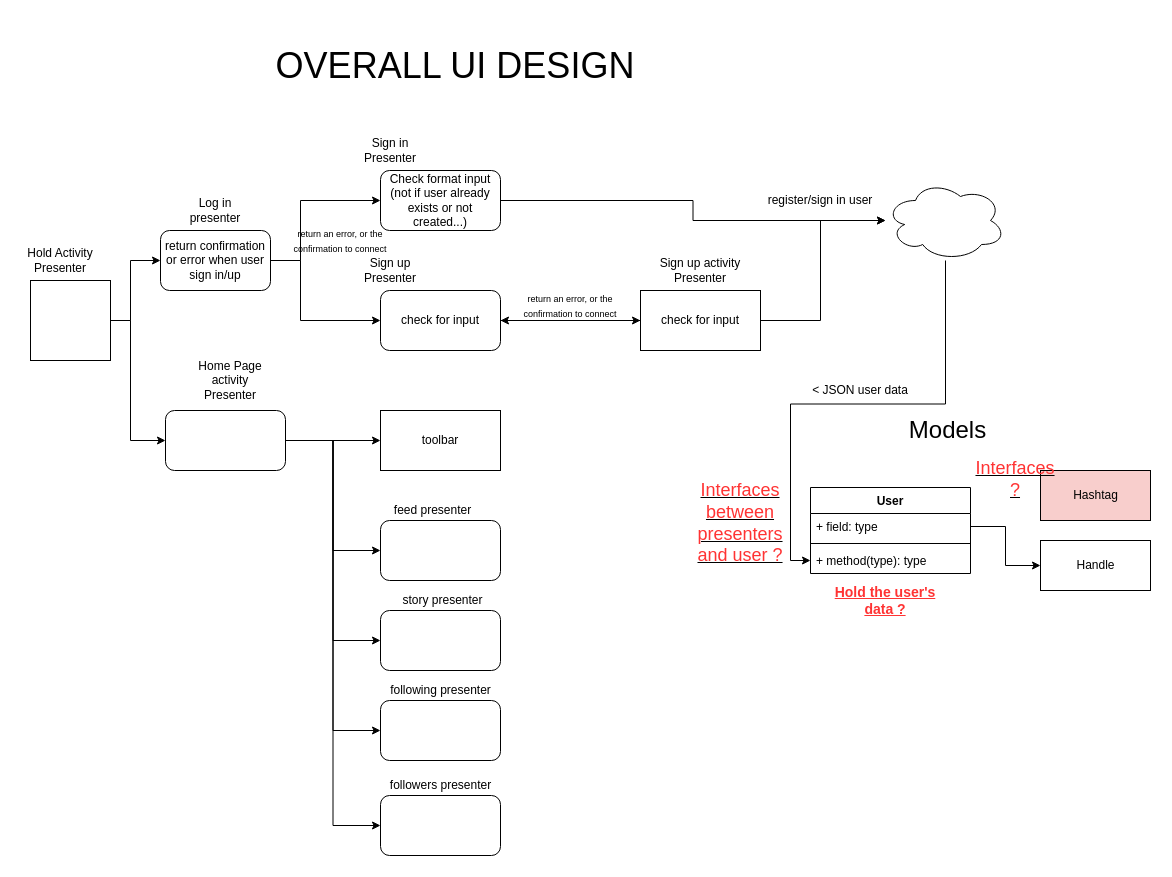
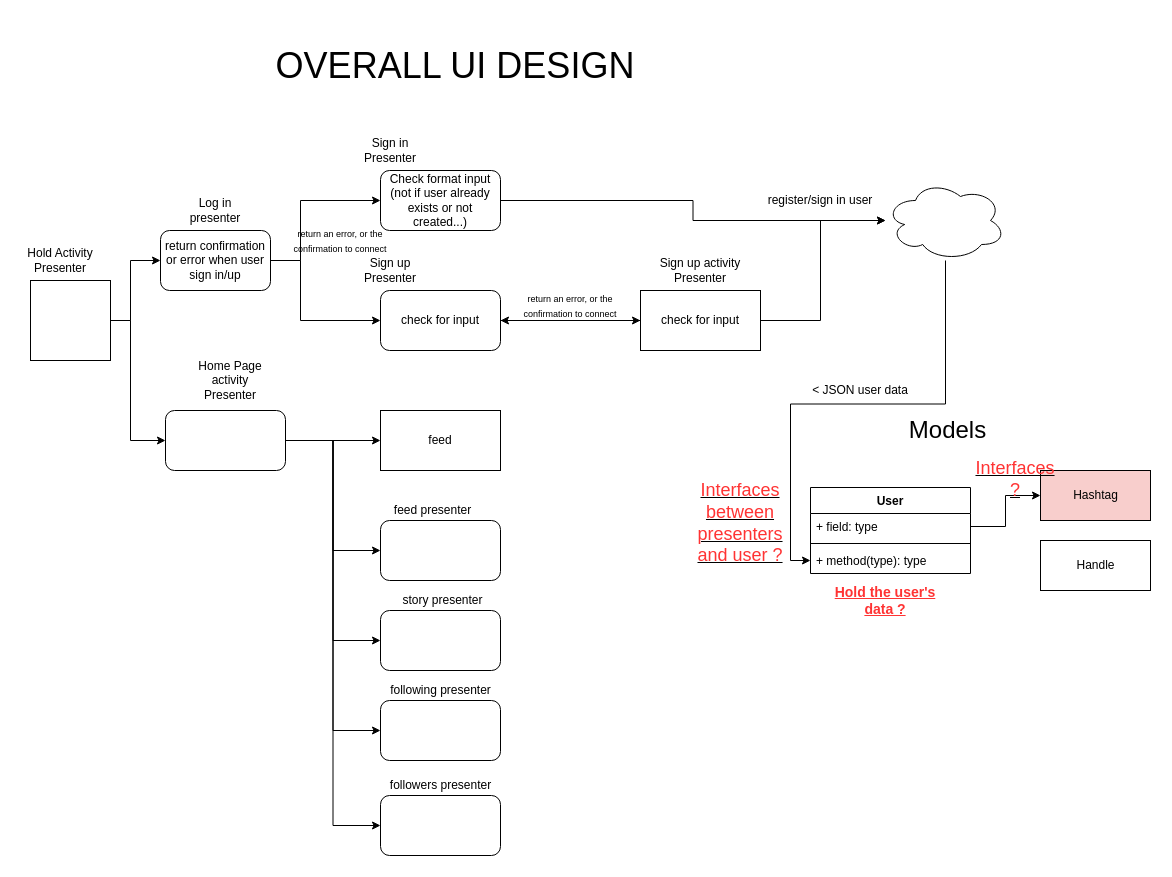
node "toolbar": label "toolbar" -> "feed"
edge "+ field: type" -> "Handle": now "+ field: type" -> "Hashtag"
